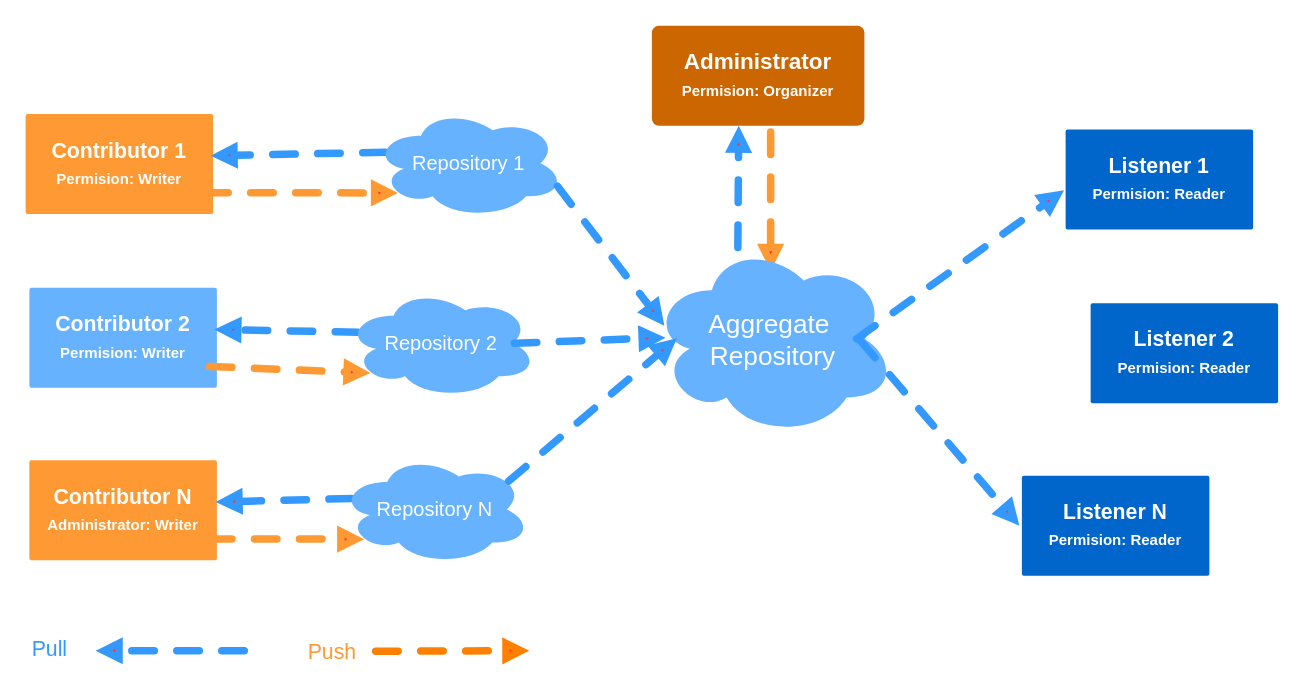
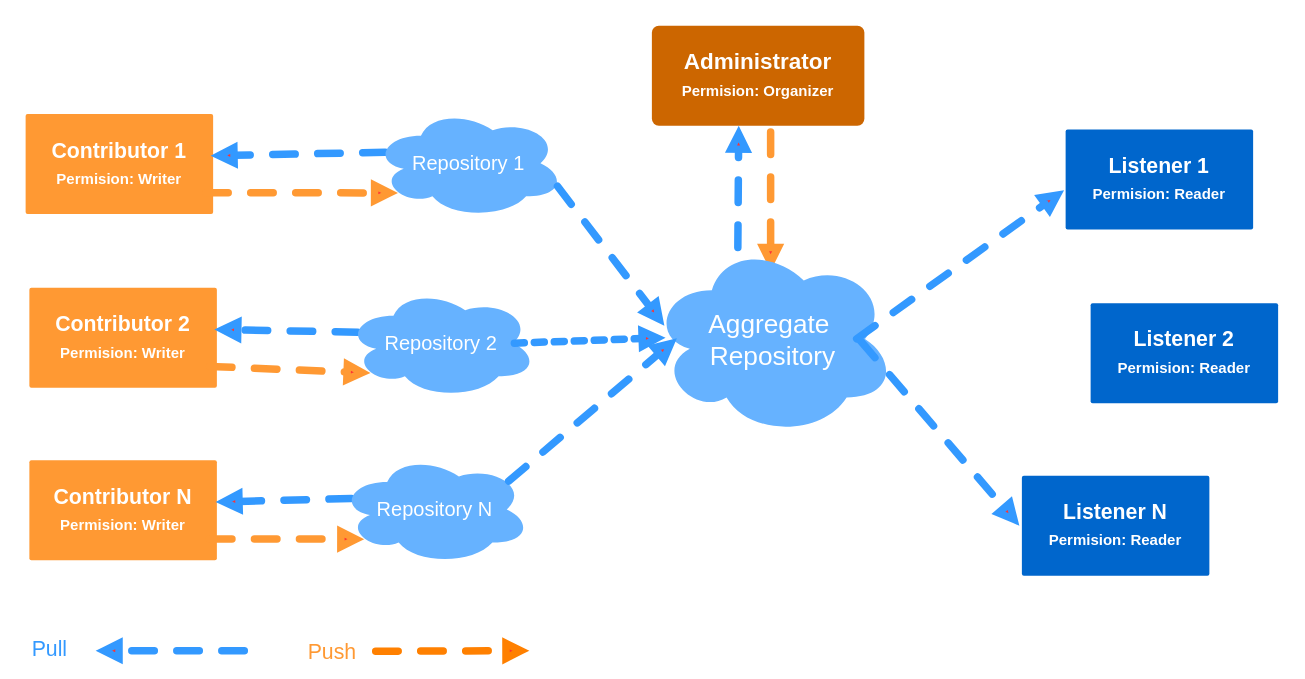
node "Contributor 2 Permision: Writer": fillcolor #66b2ff -> #ff9933
edge "Repository 2" -> "Aggregate Repository": style dashed -> solid
node "Contributor N Administrator: Writer": label "Contributor N Administrator: Writer" -> "Contributor N Permision: Writer"
